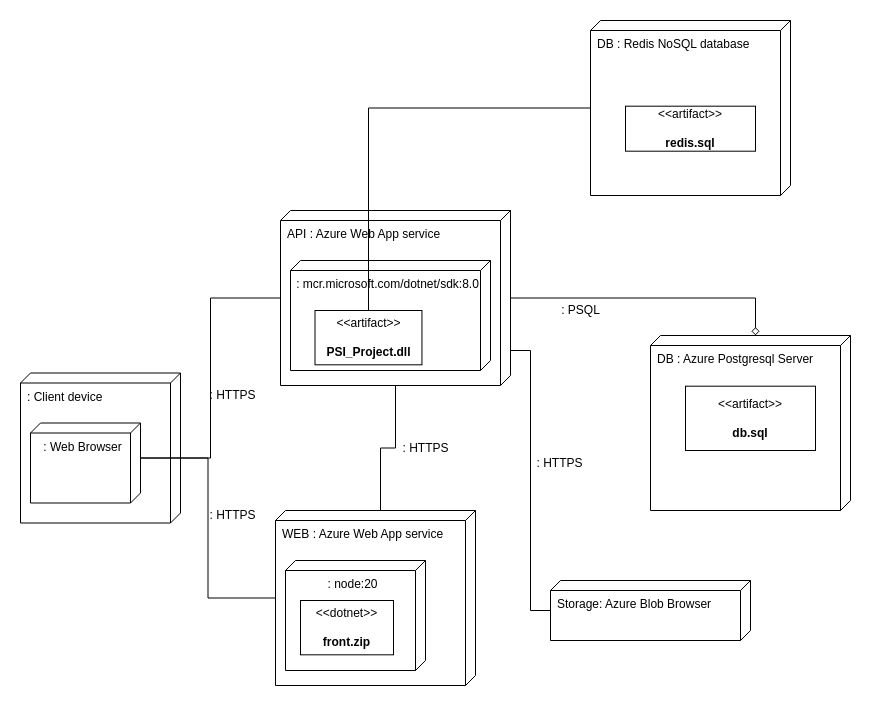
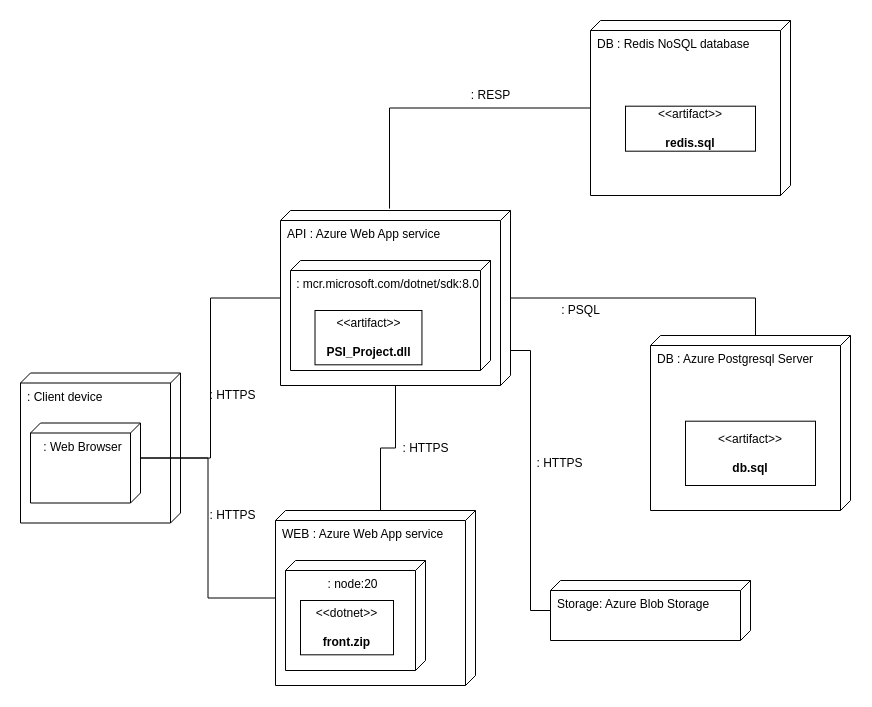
node ": RESP": added
edge "DB : Redis NoSQL database" -- "<<artifact>> PSI_Project.dll": now "DB : Redis NoSQL database" -- "API : Azure Web App service"
edge "API : Azure Web App service" -> "DB : Azure Postgresql Server": arrowhead diamond -> none
node "<<artifact>> db.sql": moved (751, 418) -> (751, 453)
node "Storage: Azure Blob Browser": label "Storage: Azure Blob Browser" -> "Storage: Azure Blob Storage"
